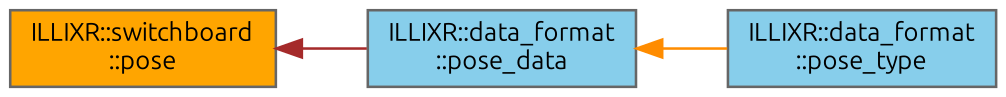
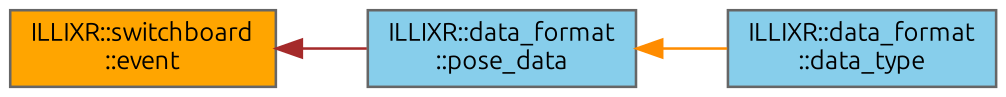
node "ILLIXR::switchboard ::pose": label "ILLIXR::switchboard ::pose" -> "ILLIXR::switchboard ::event"
node "ILLIXR::data_format ::pose_type": label "ILLIXR::data_format ::pose_type" -> "ILLIXR::data_format ::data_type"
